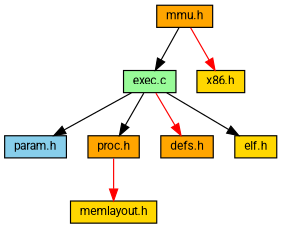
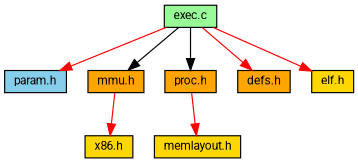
edge "mmu.h" -> "exec.c": reversed
edge "exec.c" -> "param.h": color black -> red
edge "exec.c" -> "elf.h": color black -> red
